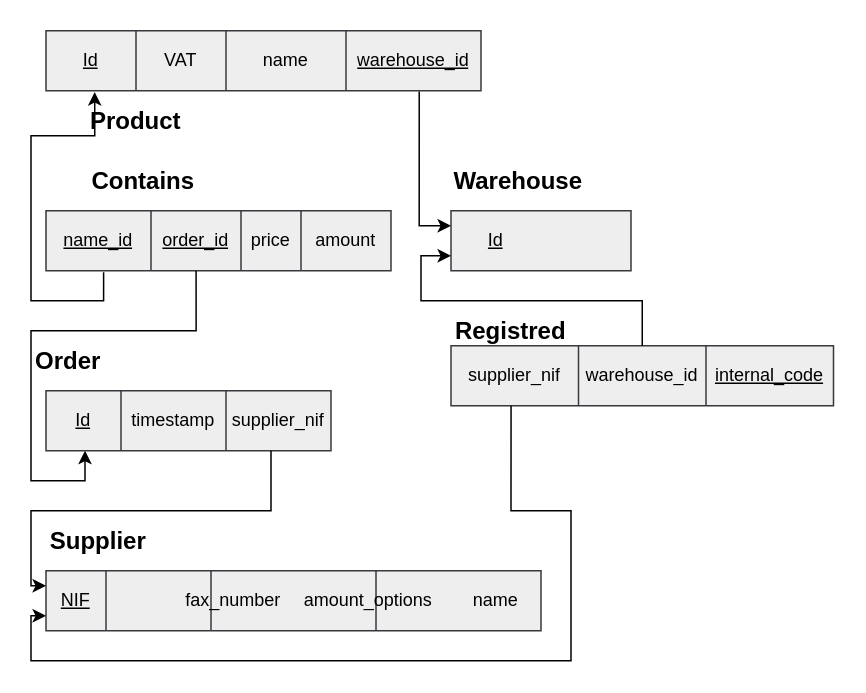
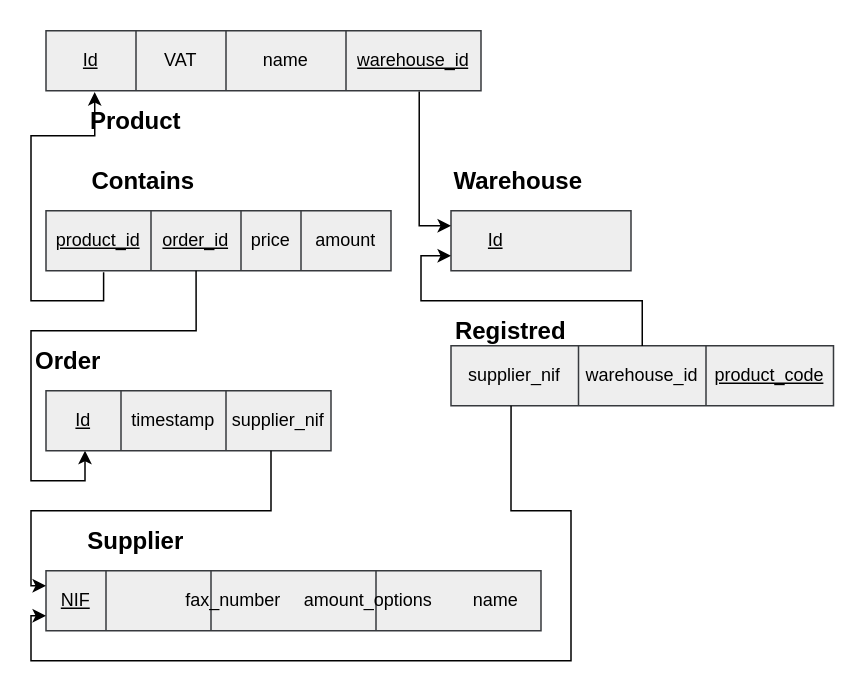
node "name_id": label "name_id" -> "product_id"
node "internal_code": label "internal_code" -> "product_code"
node "Supplier": moved (98, 541) -> (136, 541)
